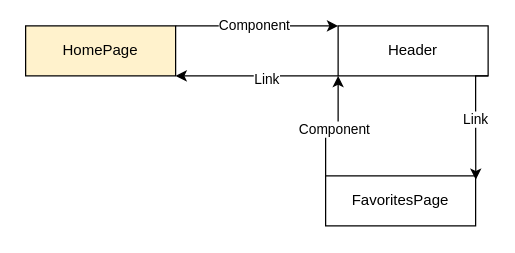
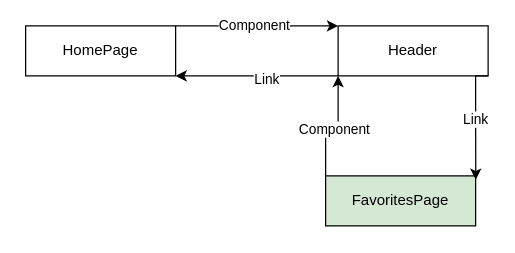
node "HomePage": fillcolor #fff2cc -> #ffffff
node "FavoritesPage": fillcolor #ffffff -> #d5e8d4
